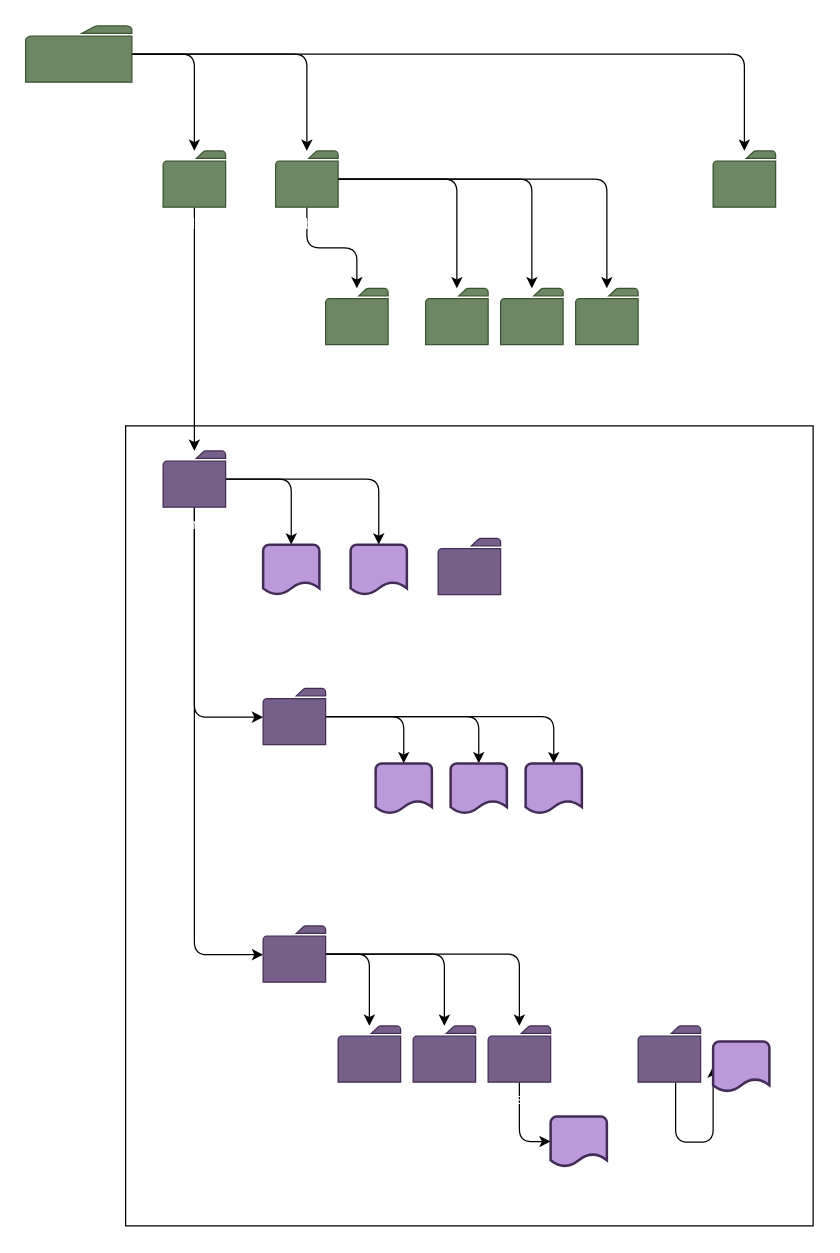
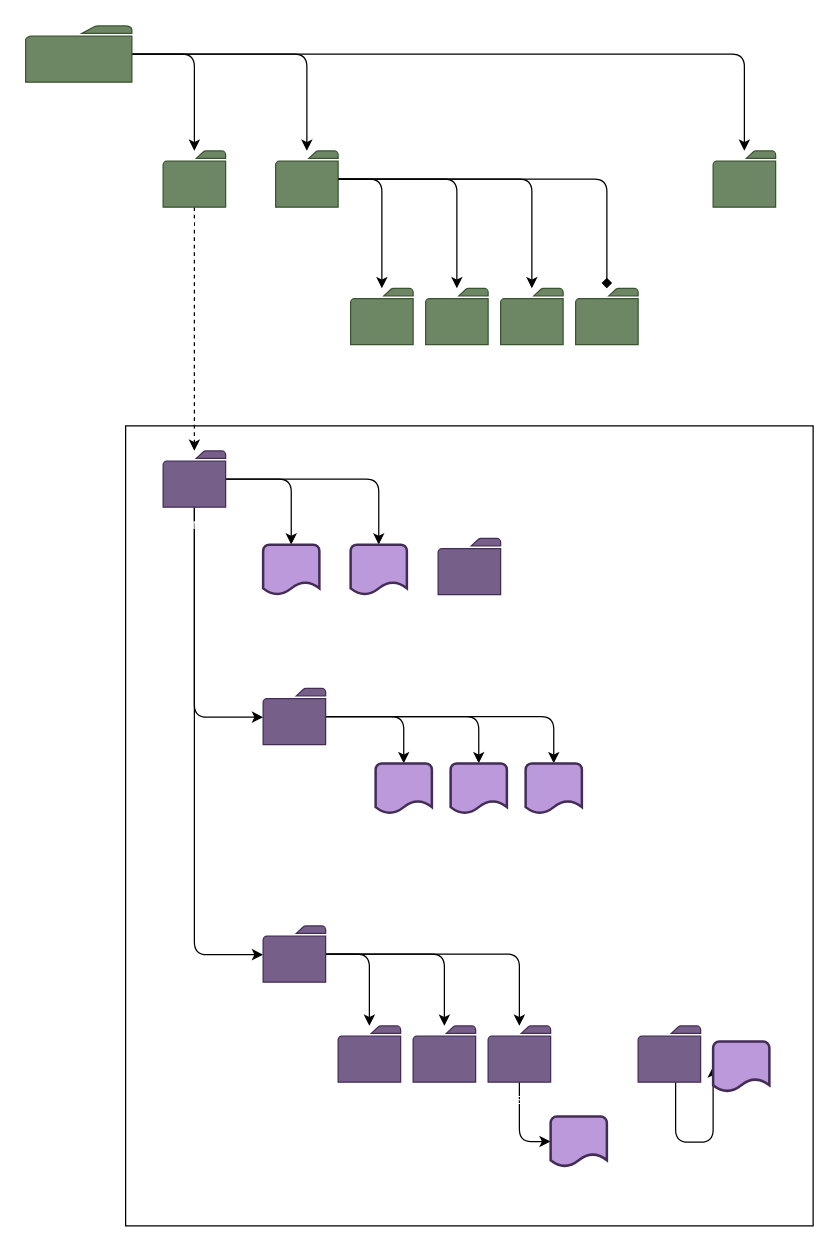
edge "Libs" -> "Icons": arrowhead classic -> diamond
node "JavaScript": moved (357, 316) -> (382, 316)
edge "Modules" -> "{nome}": style solid -> dashed
